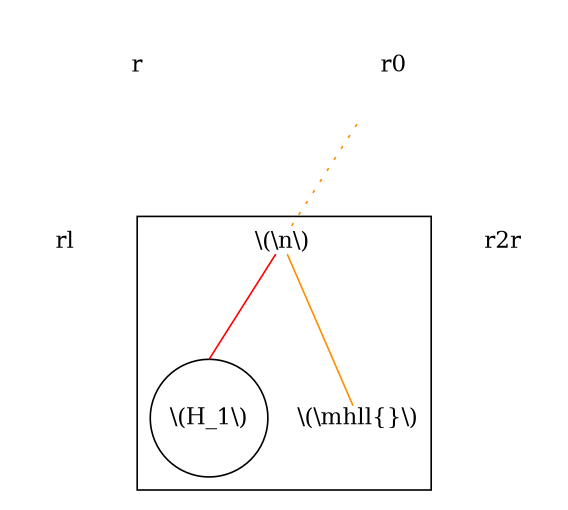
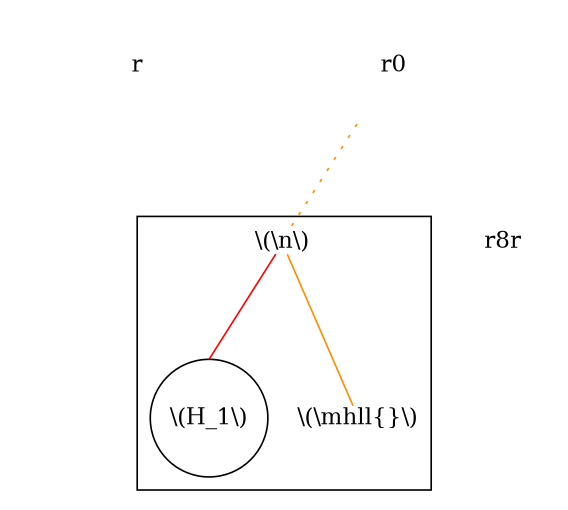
node "rl": removed
node "r2r": label "r2r" -> "r8r"
